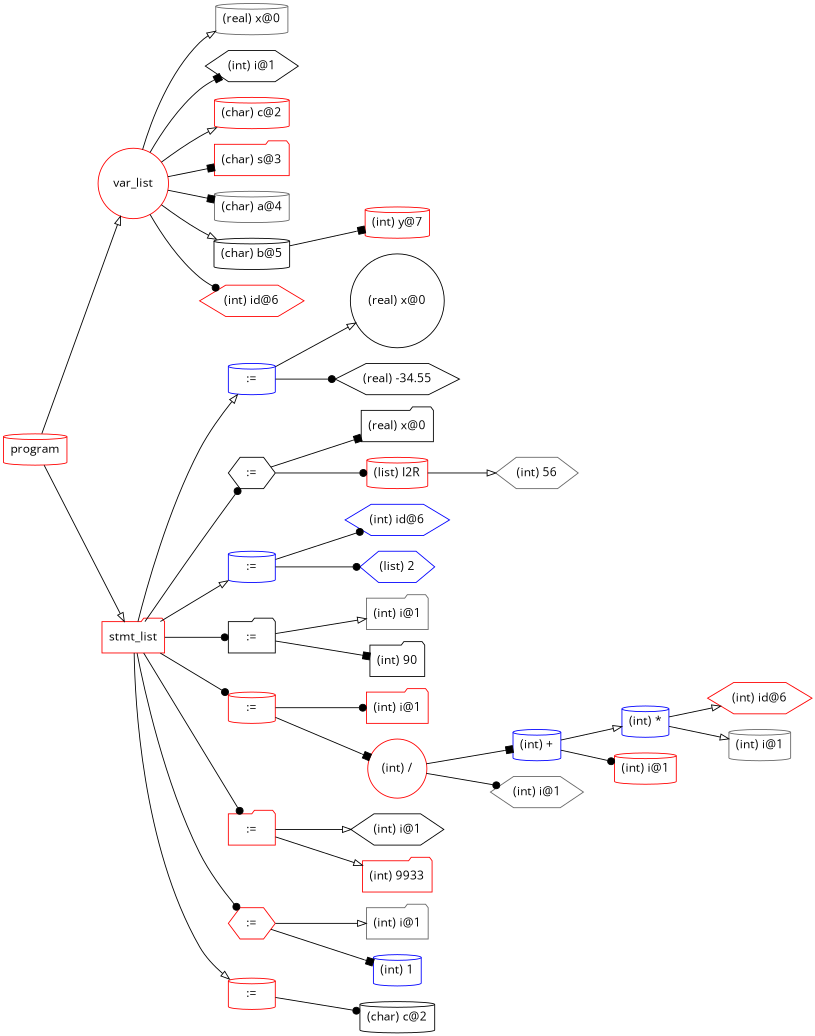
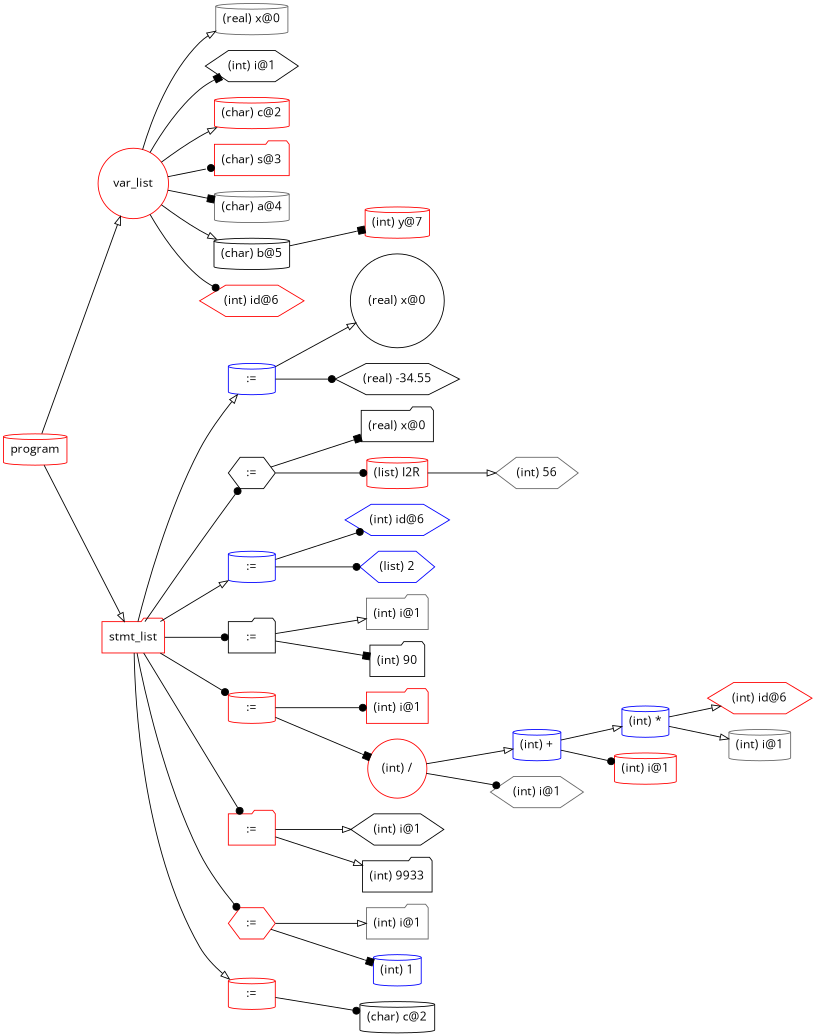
edge "var_list" -> "(char) s@3": arrowhead box -> dot
edge "(int) /" -> "(int) +": arrowhead box -> onormal
node "(int) 9933": color red -> black
